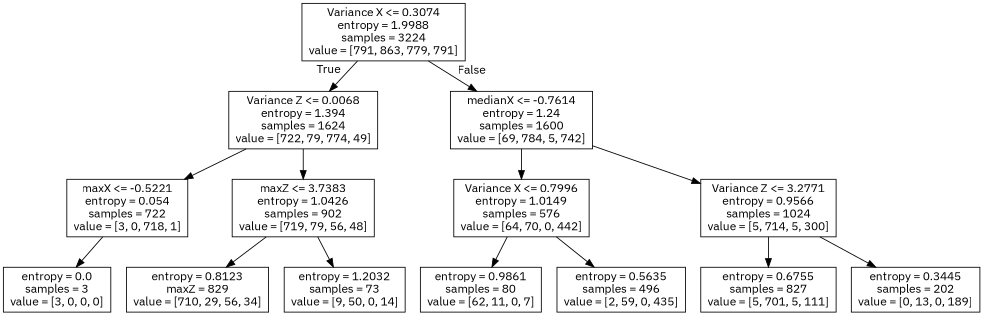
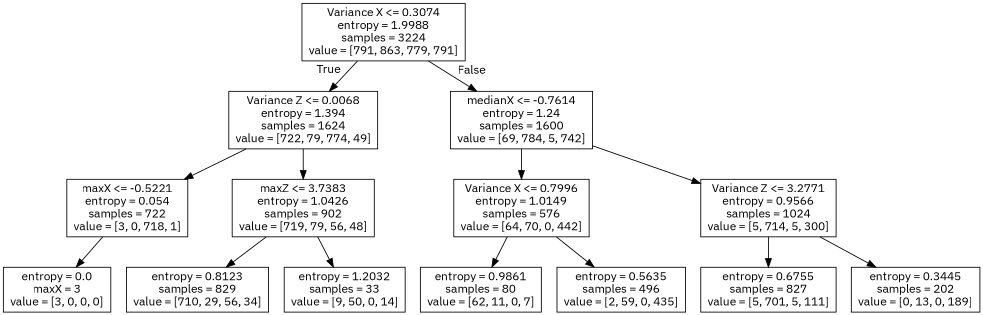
node "entropy = 0.0 samples = 3 value = [3, 0, 0, 0]": label "entropy = 0.0 samples = 3 value = [3, 0, 0, 0]" -> "entropy = 0.0 maxX = 3 value = [3, 0, 0, 0]"
node "entropy = 0.8123 maxZ = 829 value = [710, 29, 56, 34]": label "entropy = 0.8123 maxZ = 829 value = [710, 29, 56, 34]" -> "entropy = 0.8123 samples = 829 value = [710, 29, 56, 34]"
node "entropy = 1.2032 samples = 73 value = [9, 50, 0, 14]": label "entropy = 1.2032 samples = 73 value = [9, 50, 0, 14]" -> "entropy = 1.2032 samples = 33 value = [9, 50, 0, 14]"
